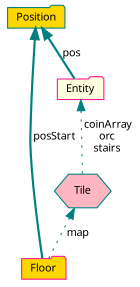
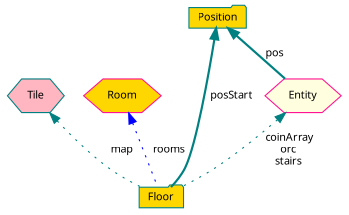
node "Entity": shape folder -> hexagon
node "Room": added
edge "Tile" -> "Entity": now "Floor" -> "Entity"
node "Floor": color deeppink -> teal
